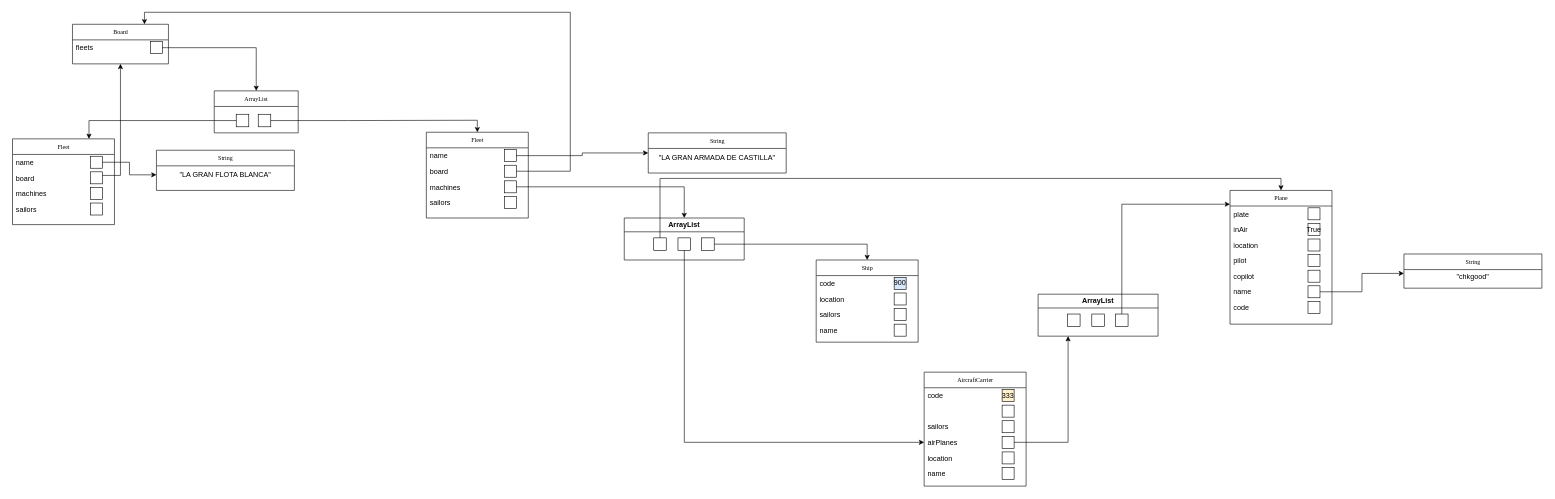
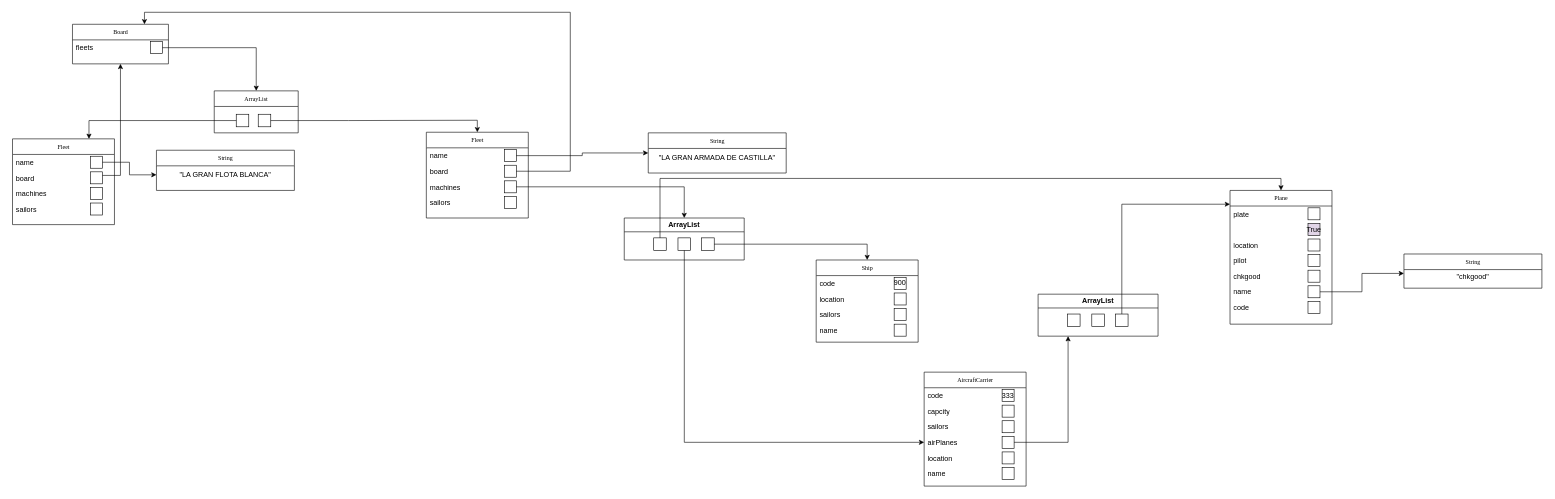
node "inAir": removed
node "True": fillcolor #ffffff -> #e1d5e7
node "copilot": label "copilot" -> "chkgood"
node "900": fillcolor #dae8fc -> #ffffff
node "333": fillcolor #fff2cc -> #ffffff
node "capcity": added
